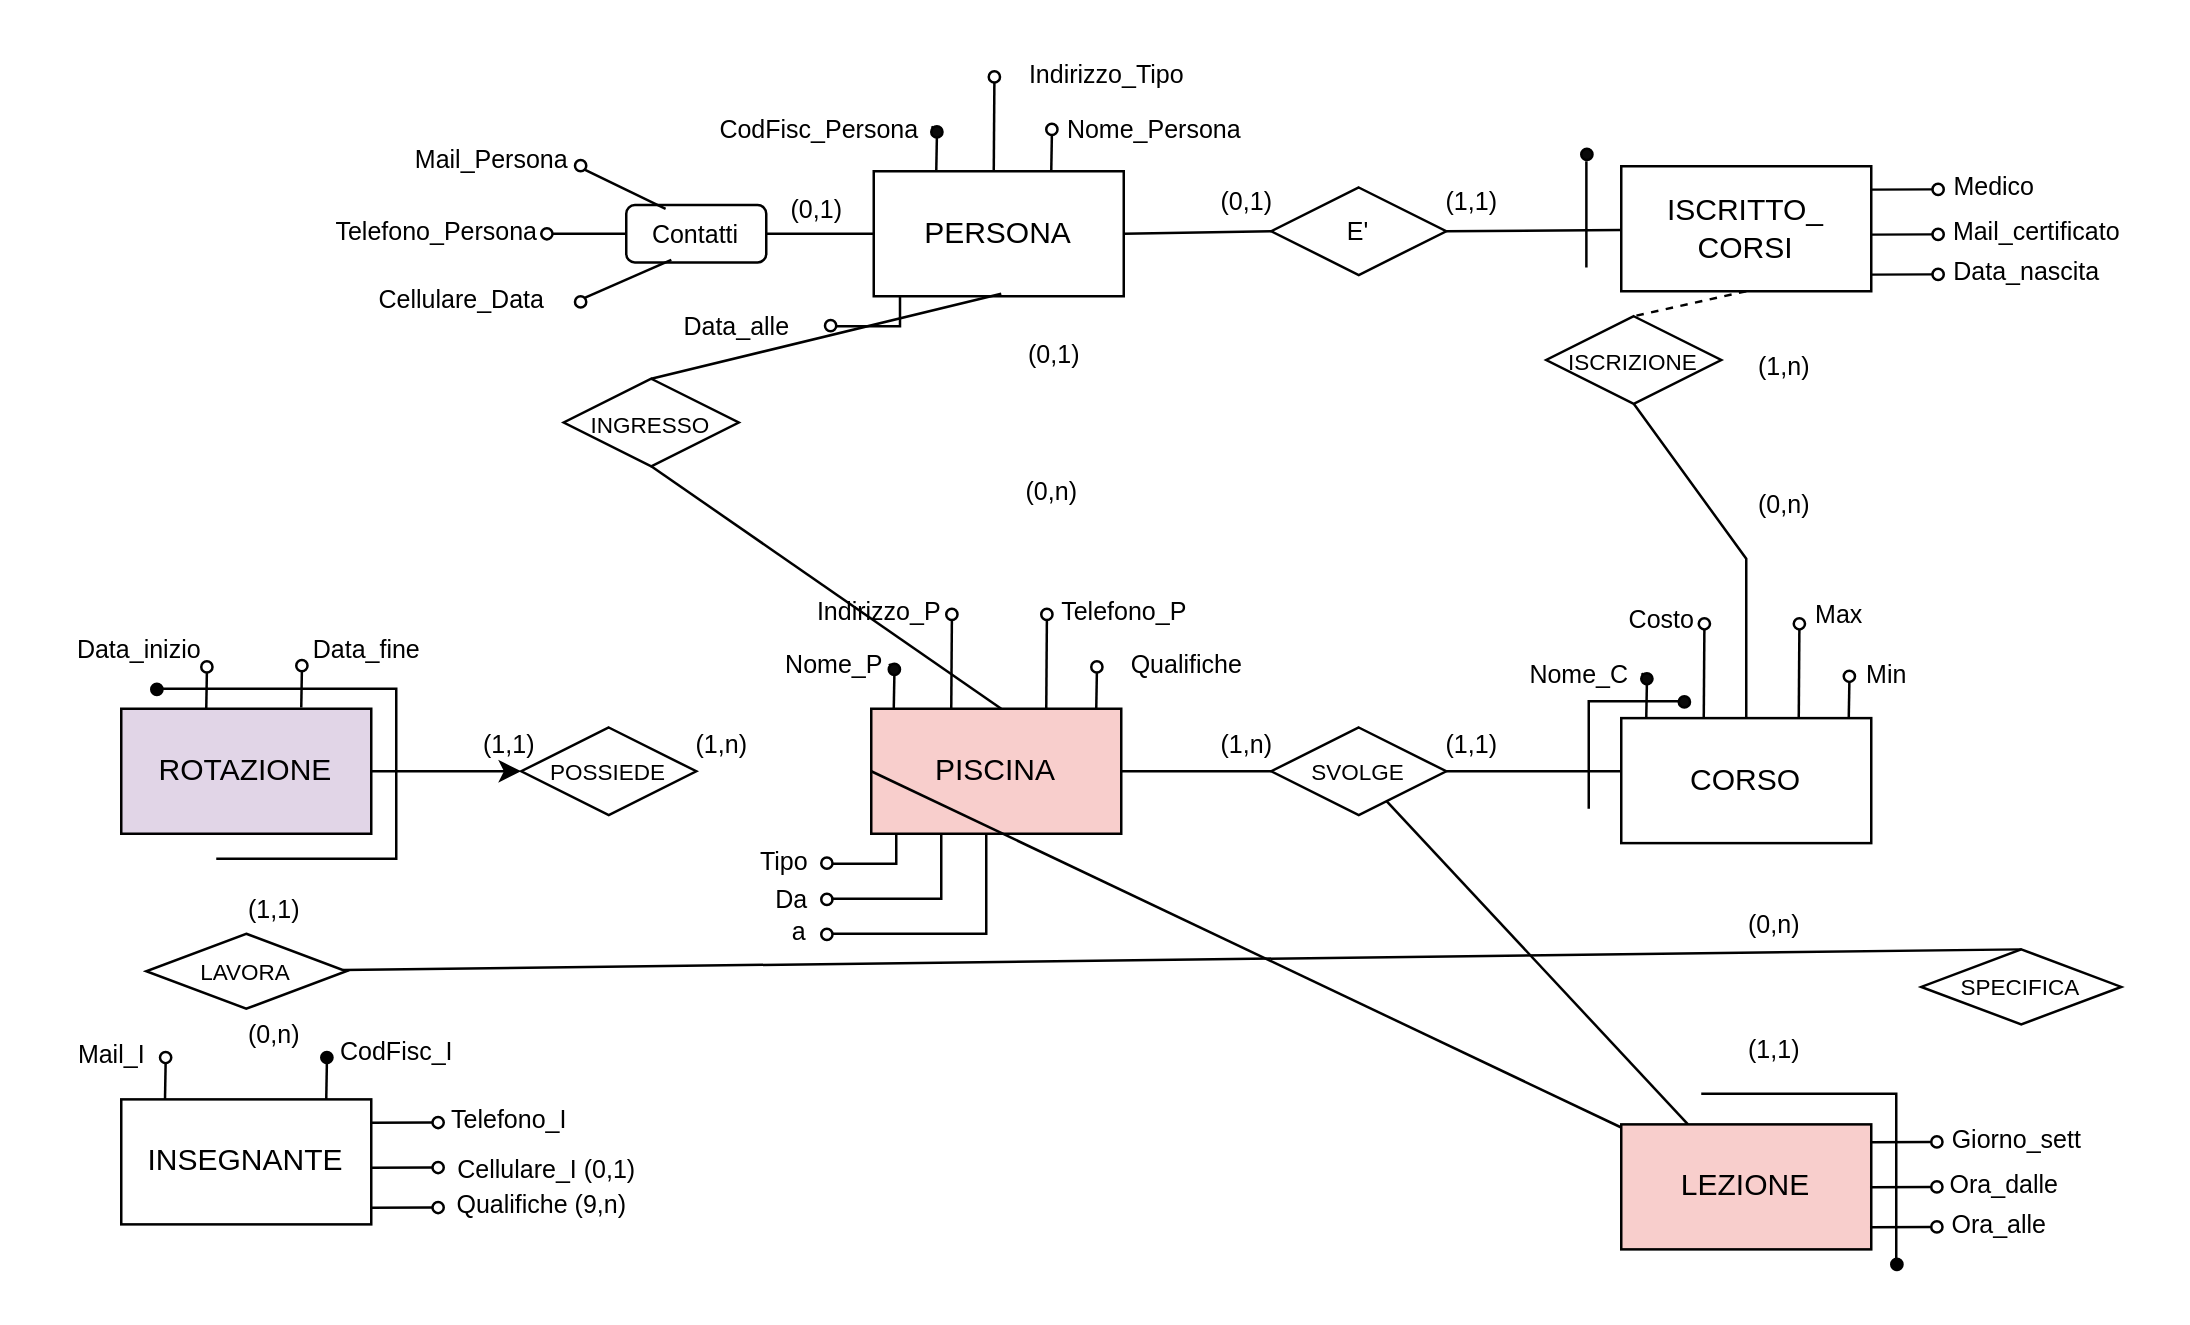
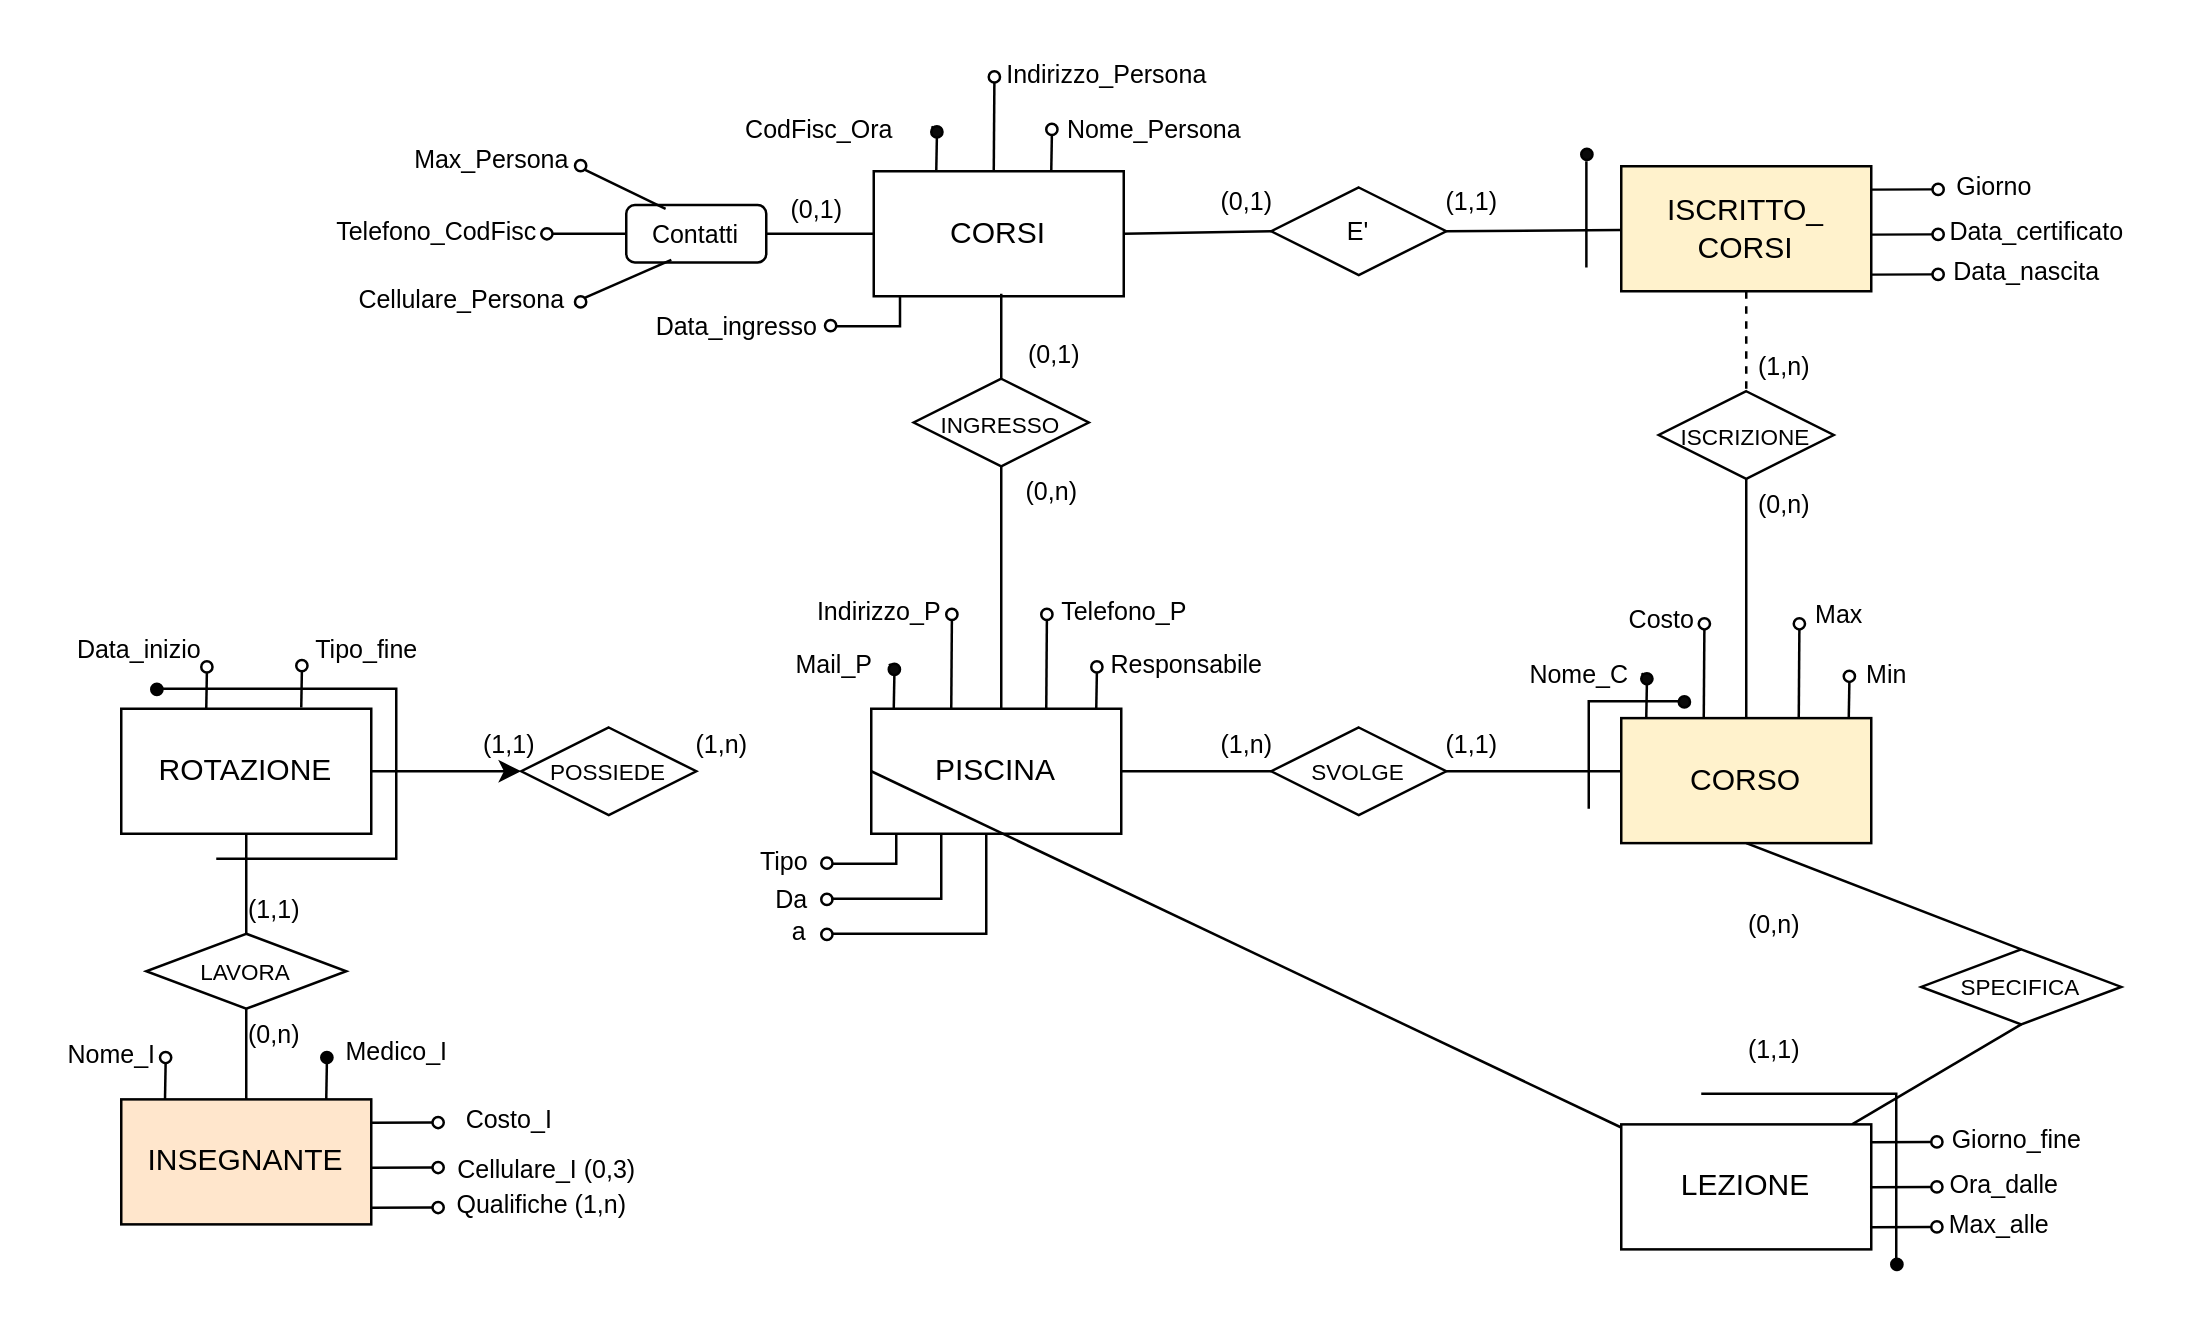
node "Indirizzo_Tipo": label "Indirizzo_Tipo" -> "Indirizzo_Persona"
node "CodFisc_Persona": label "CodFisc_Persona" -> "CodFisc_Ora"
node "Mail_Persona": label "Mail_Persona" -> "Max_Persona"
node "Medico": label "Medico" -> "Giorno"
node "ISCRITTO_ CORSI": fillcolor #ffffff -> #fff2cc
node "Telefono_Persona": label "Telefono_Persona" -> "Telefono_CodFisc"
node "Mail_certificato": label "Mail_certificato" -> "Data_certificato"
node "PERSONA": label "PERSONA" -> "CORSI"
node "Cellulare_Data": label "Cellulare_Data" -> "Cellulare_Persona"
node "Data_alle": label "Data_alle" -> "Data_ingresso"
node "ISCRIZIONE": moved (1634, 360) -> (1746, 435)
node "INGRESSO": moved (651, 423) -> (1001, 423)
node "Data_fine": label "Data_fine" -> "Tipo_fine"
node "Nome_P": label "Nome_P" -> "Mail_P"
node "Qualifiche": label "Qualifiche" -> "Responsabile"
node "ROTAZIONE": fillcolor #e1d5e7 -> #ffffff
node "PISCINA": fillcolor #f8cecc -> #ffffff
node "CORSO": fillcolor #ffffff -> #fff2cc
edge "ROTAZIONE" -- "LAVORA": added
edge "LAVORA" -- "SPECIFICA": now "CORSO" -- "SPECIFICA"
edge "SVOLGE" -- "LEZIONE": now "SPECIFICA" -- "LEZIONE"
node "CodFisc_I": label "CodFisc_I" -> "Medico_I"
node "Mail_I": label "Mail_I" -> "Nome_I"
edge "LAVORA" -- "INSEGNANTE": added
node "Telefono_I": label "Telefono_I" -> "Costo_I"
node "Giorno_sett": label "Giorno_sett" -> "Giorno_fine"
node "INSEGNANTE": fillcolor #ffffff -> #ffe6cc
node "Cellulare_I (0,1)": label "Cellulare_I (0,1)" -> "Cellulare_I (0,3)"
node "LEZIONE": fillcolor #f8cecc -> #ffffff
node "Qualifiche (9,n)": label "Qualifiche (9,n)" -> "Qualifiche (1,n)"
node "Ora_alle": label "Ora_alle" -> "Max_alle"
